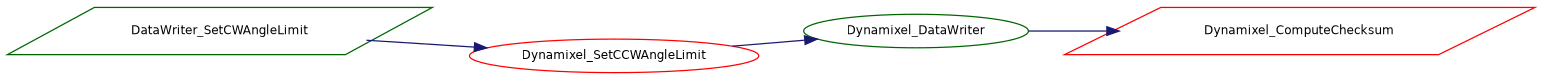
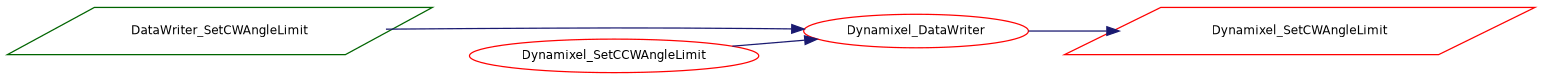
node "Dynamixel_DataWriter": color darkgreen -> red
node "Dynamixel_ComputeChecksum": label "Dynamixel_ComputeChecksum" -> "Dynamixel_SetCWAngleLimit"
edge "DataWriter_SetCWAngleLimit" -> "Dynamixel_SetCCWAngleLimit": now "DataWriter_SetCWAngleLimit" -> "Dynamixel_DataWriter"
